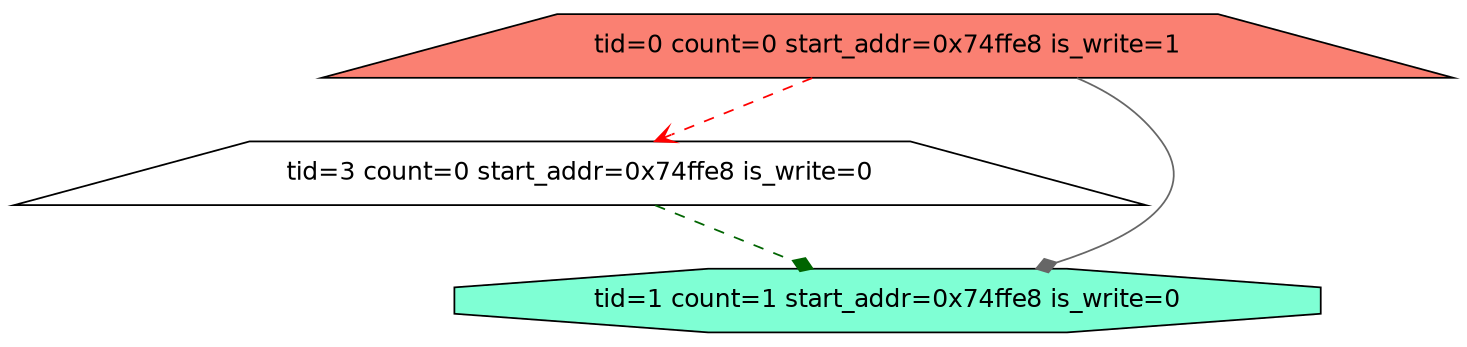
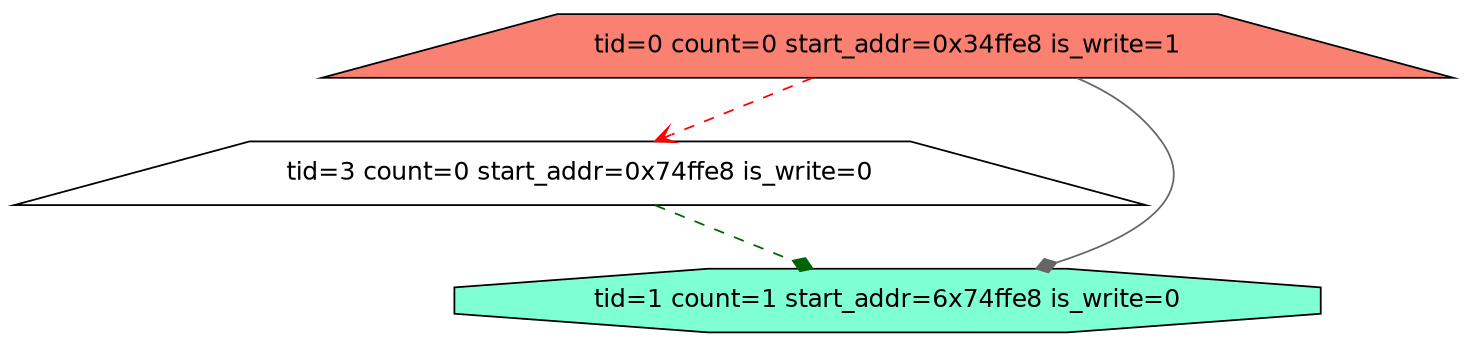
node "tid=0 count=0 start_addr=0x74ffe8 is_write=1": label "tid=0 count=0 start_addr=0x74ffe8 is_write=1" -> "tid=0 count=0 start_addr=0x34ffe8 is_write=1"
node "tid=1 count=1 start_addr=0x74ffe8 is_write=0": label "tid=1 count=1 start_addr=0x74ffe8 is_write=0" -> "tid=1 count=1 start_addr=6x74ffe8 is_write=0"
